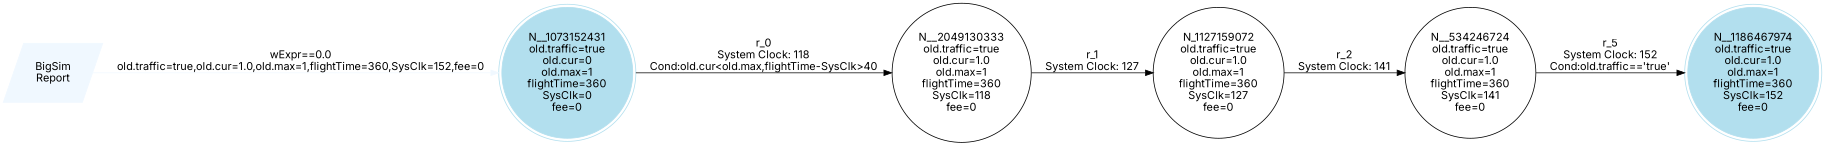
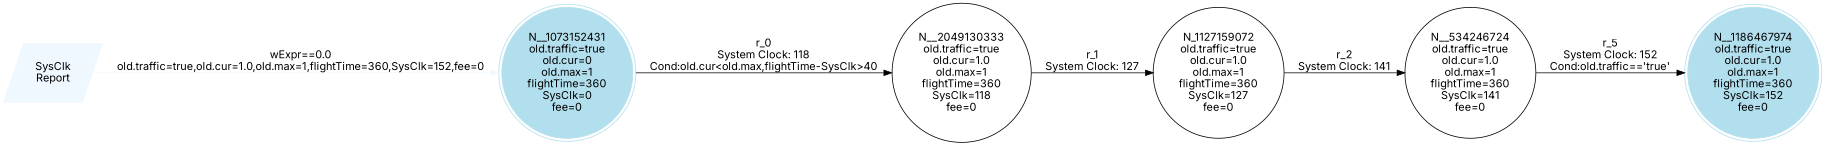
node "BigSim Report": label "BigSim Report" -> "SysClk Report"
